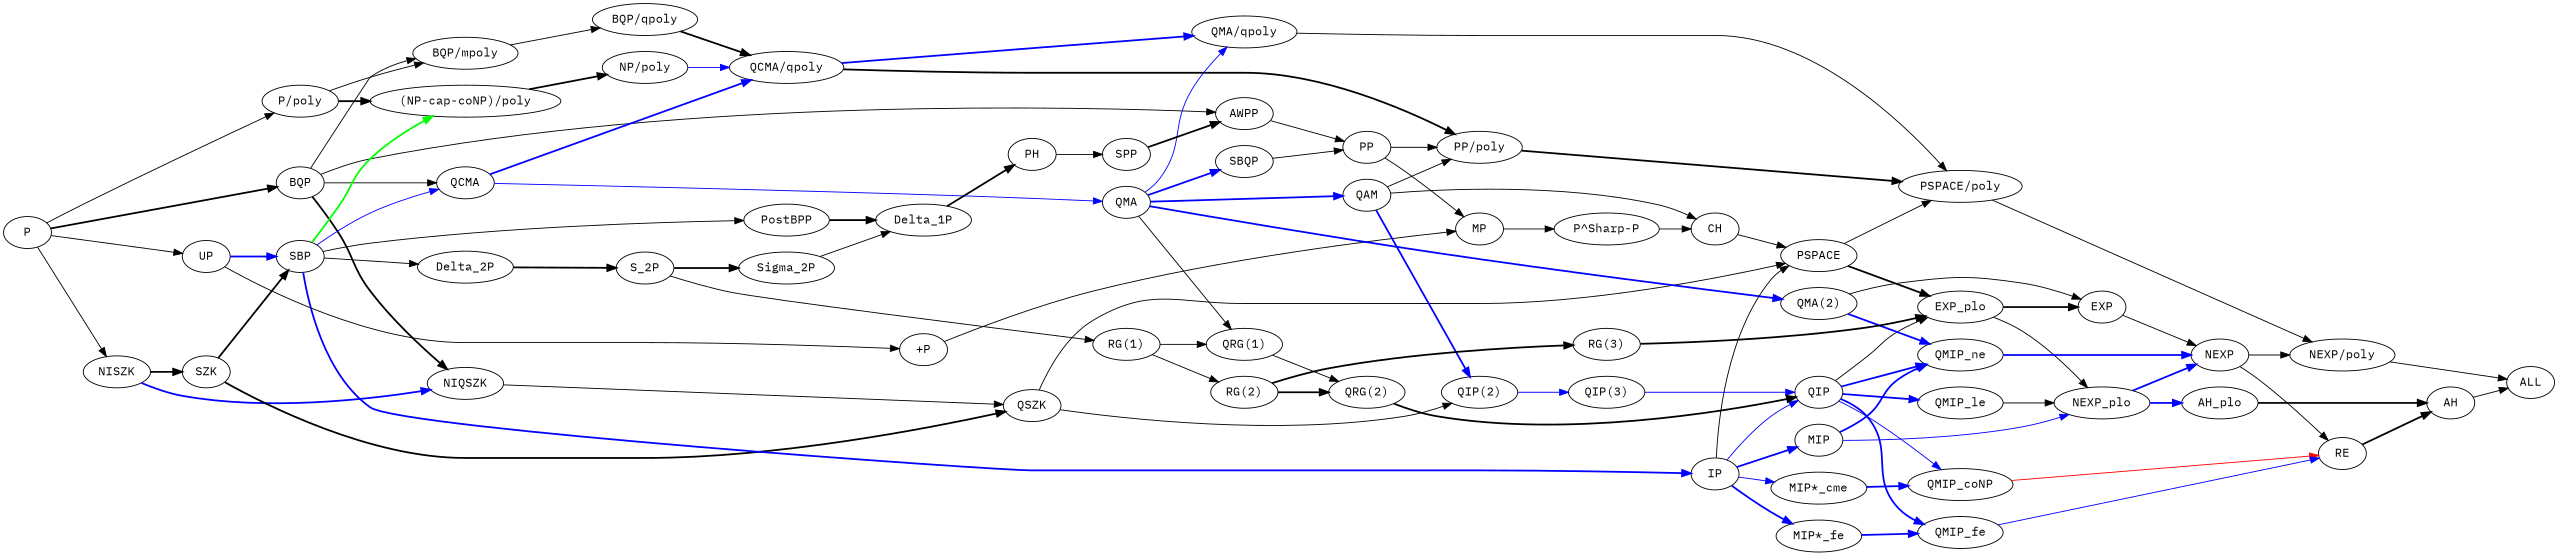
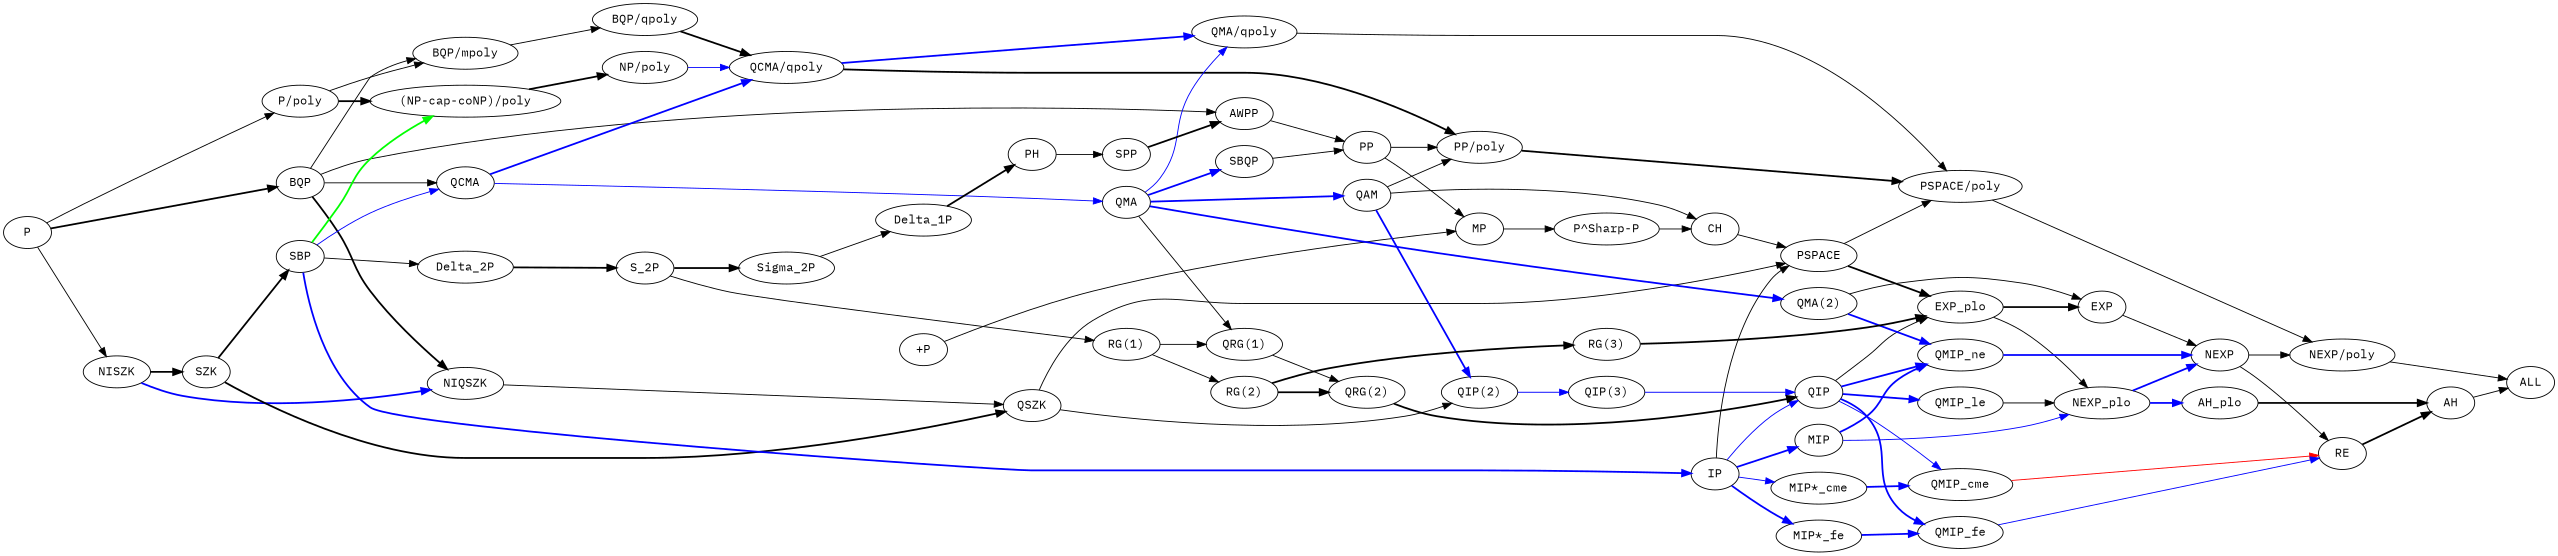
node "PostBPP": removed
node "UP": removed
node "QMIP_coNP": label "QMIP_coNP" -> "QMIP_cme"
